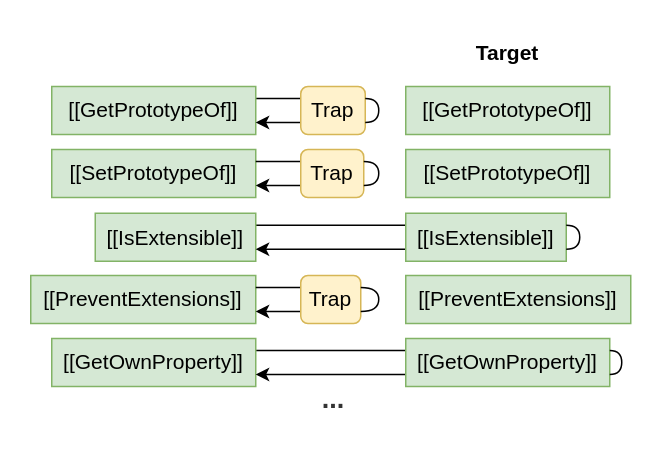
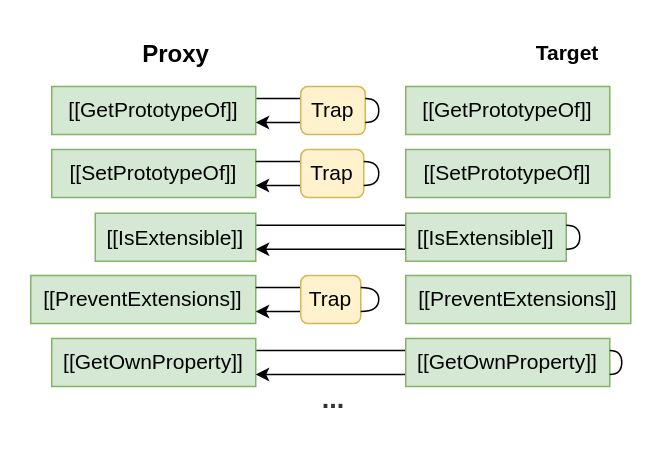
node "Proxy": added
node "Target": moved (508, 53) -> (568, 53)
